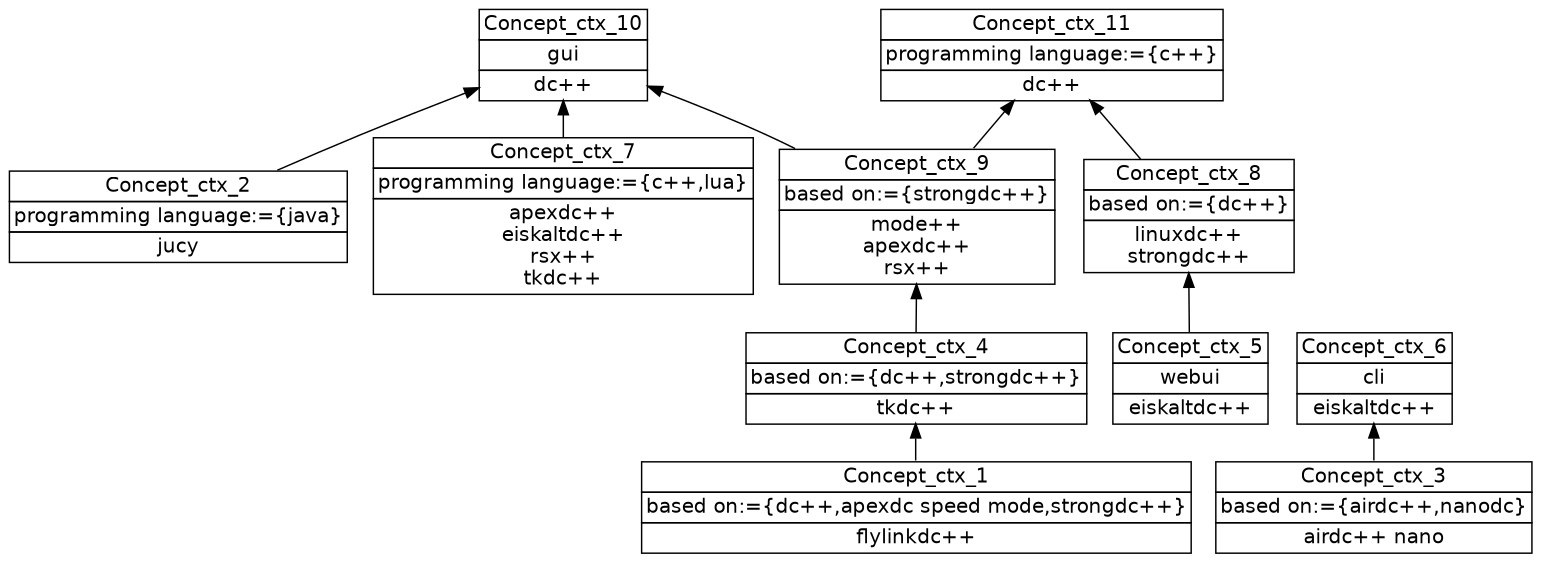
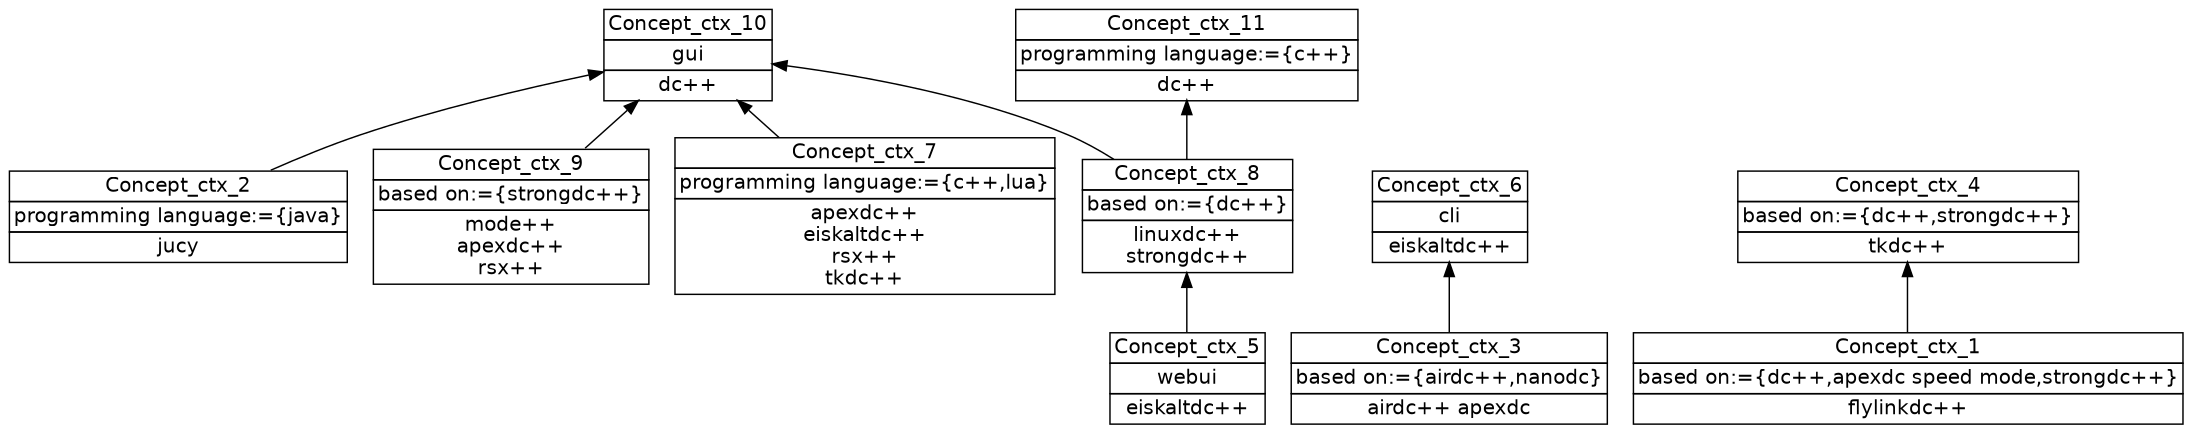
edge "Concept_ctx_8" -> "Concept_ctx_10": added
edge "Concept_ctx_9" -> "Concept_ctx_11": removed
edge "Concept_ctx_4" -> "Concept_ctx_9": removed
node "Concept_ctx_3": text "airdc++ nano" -> "airdc++ apexdc"
